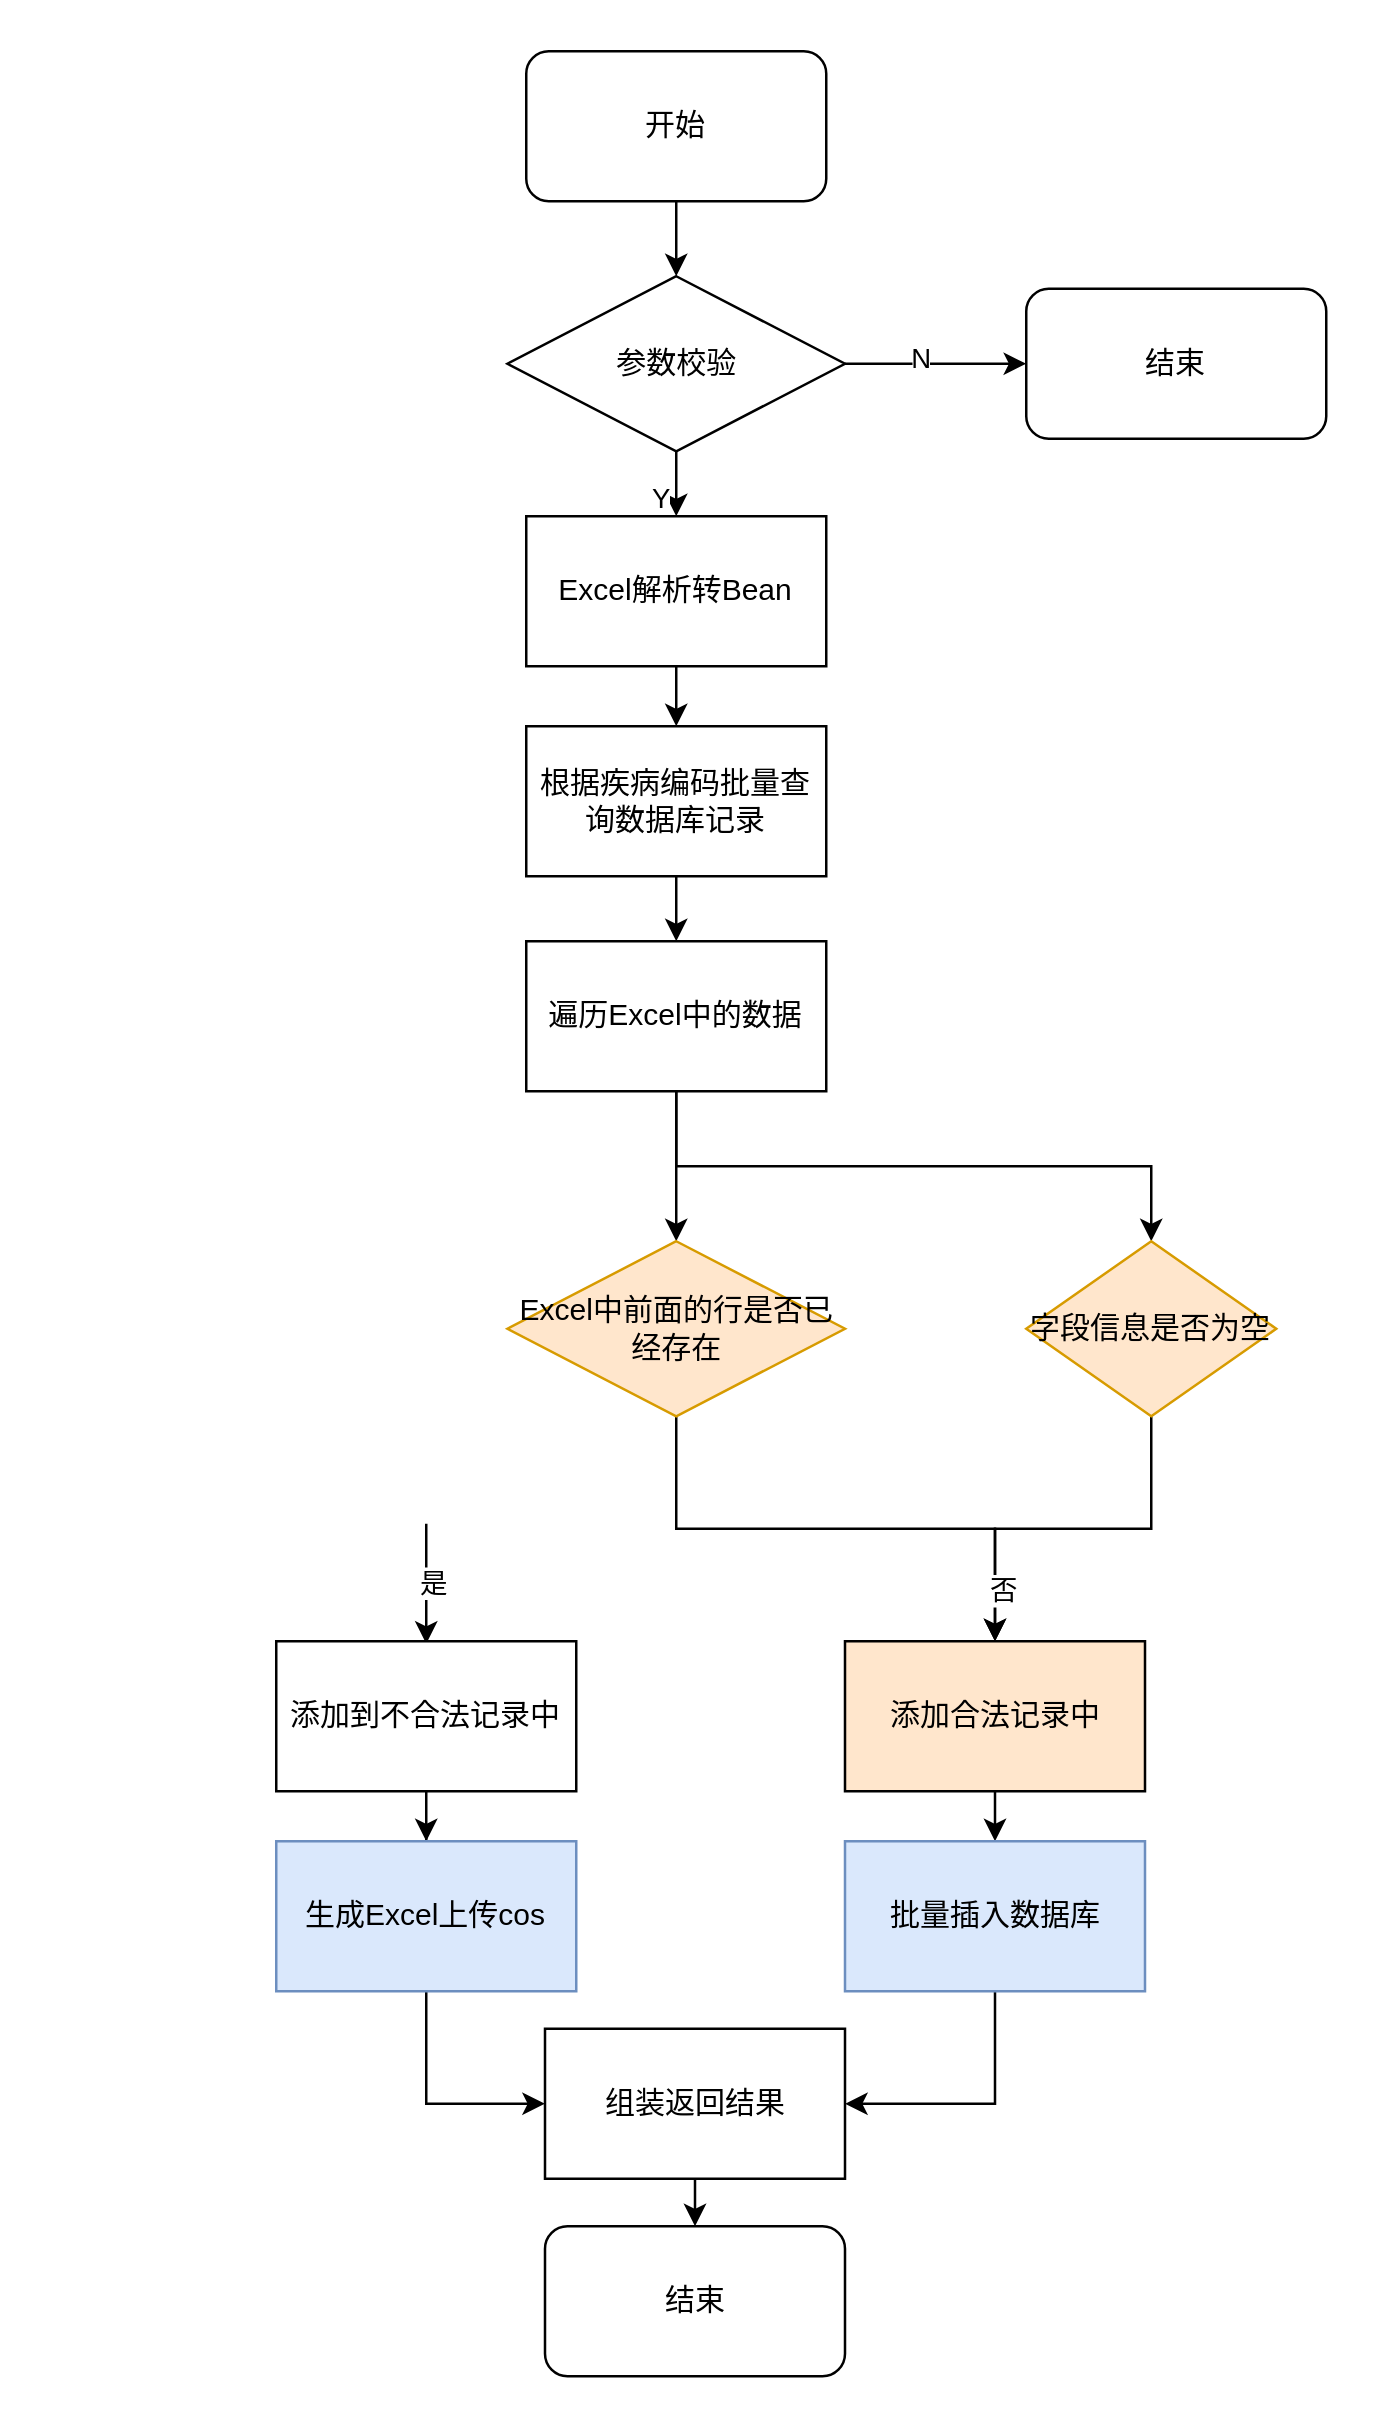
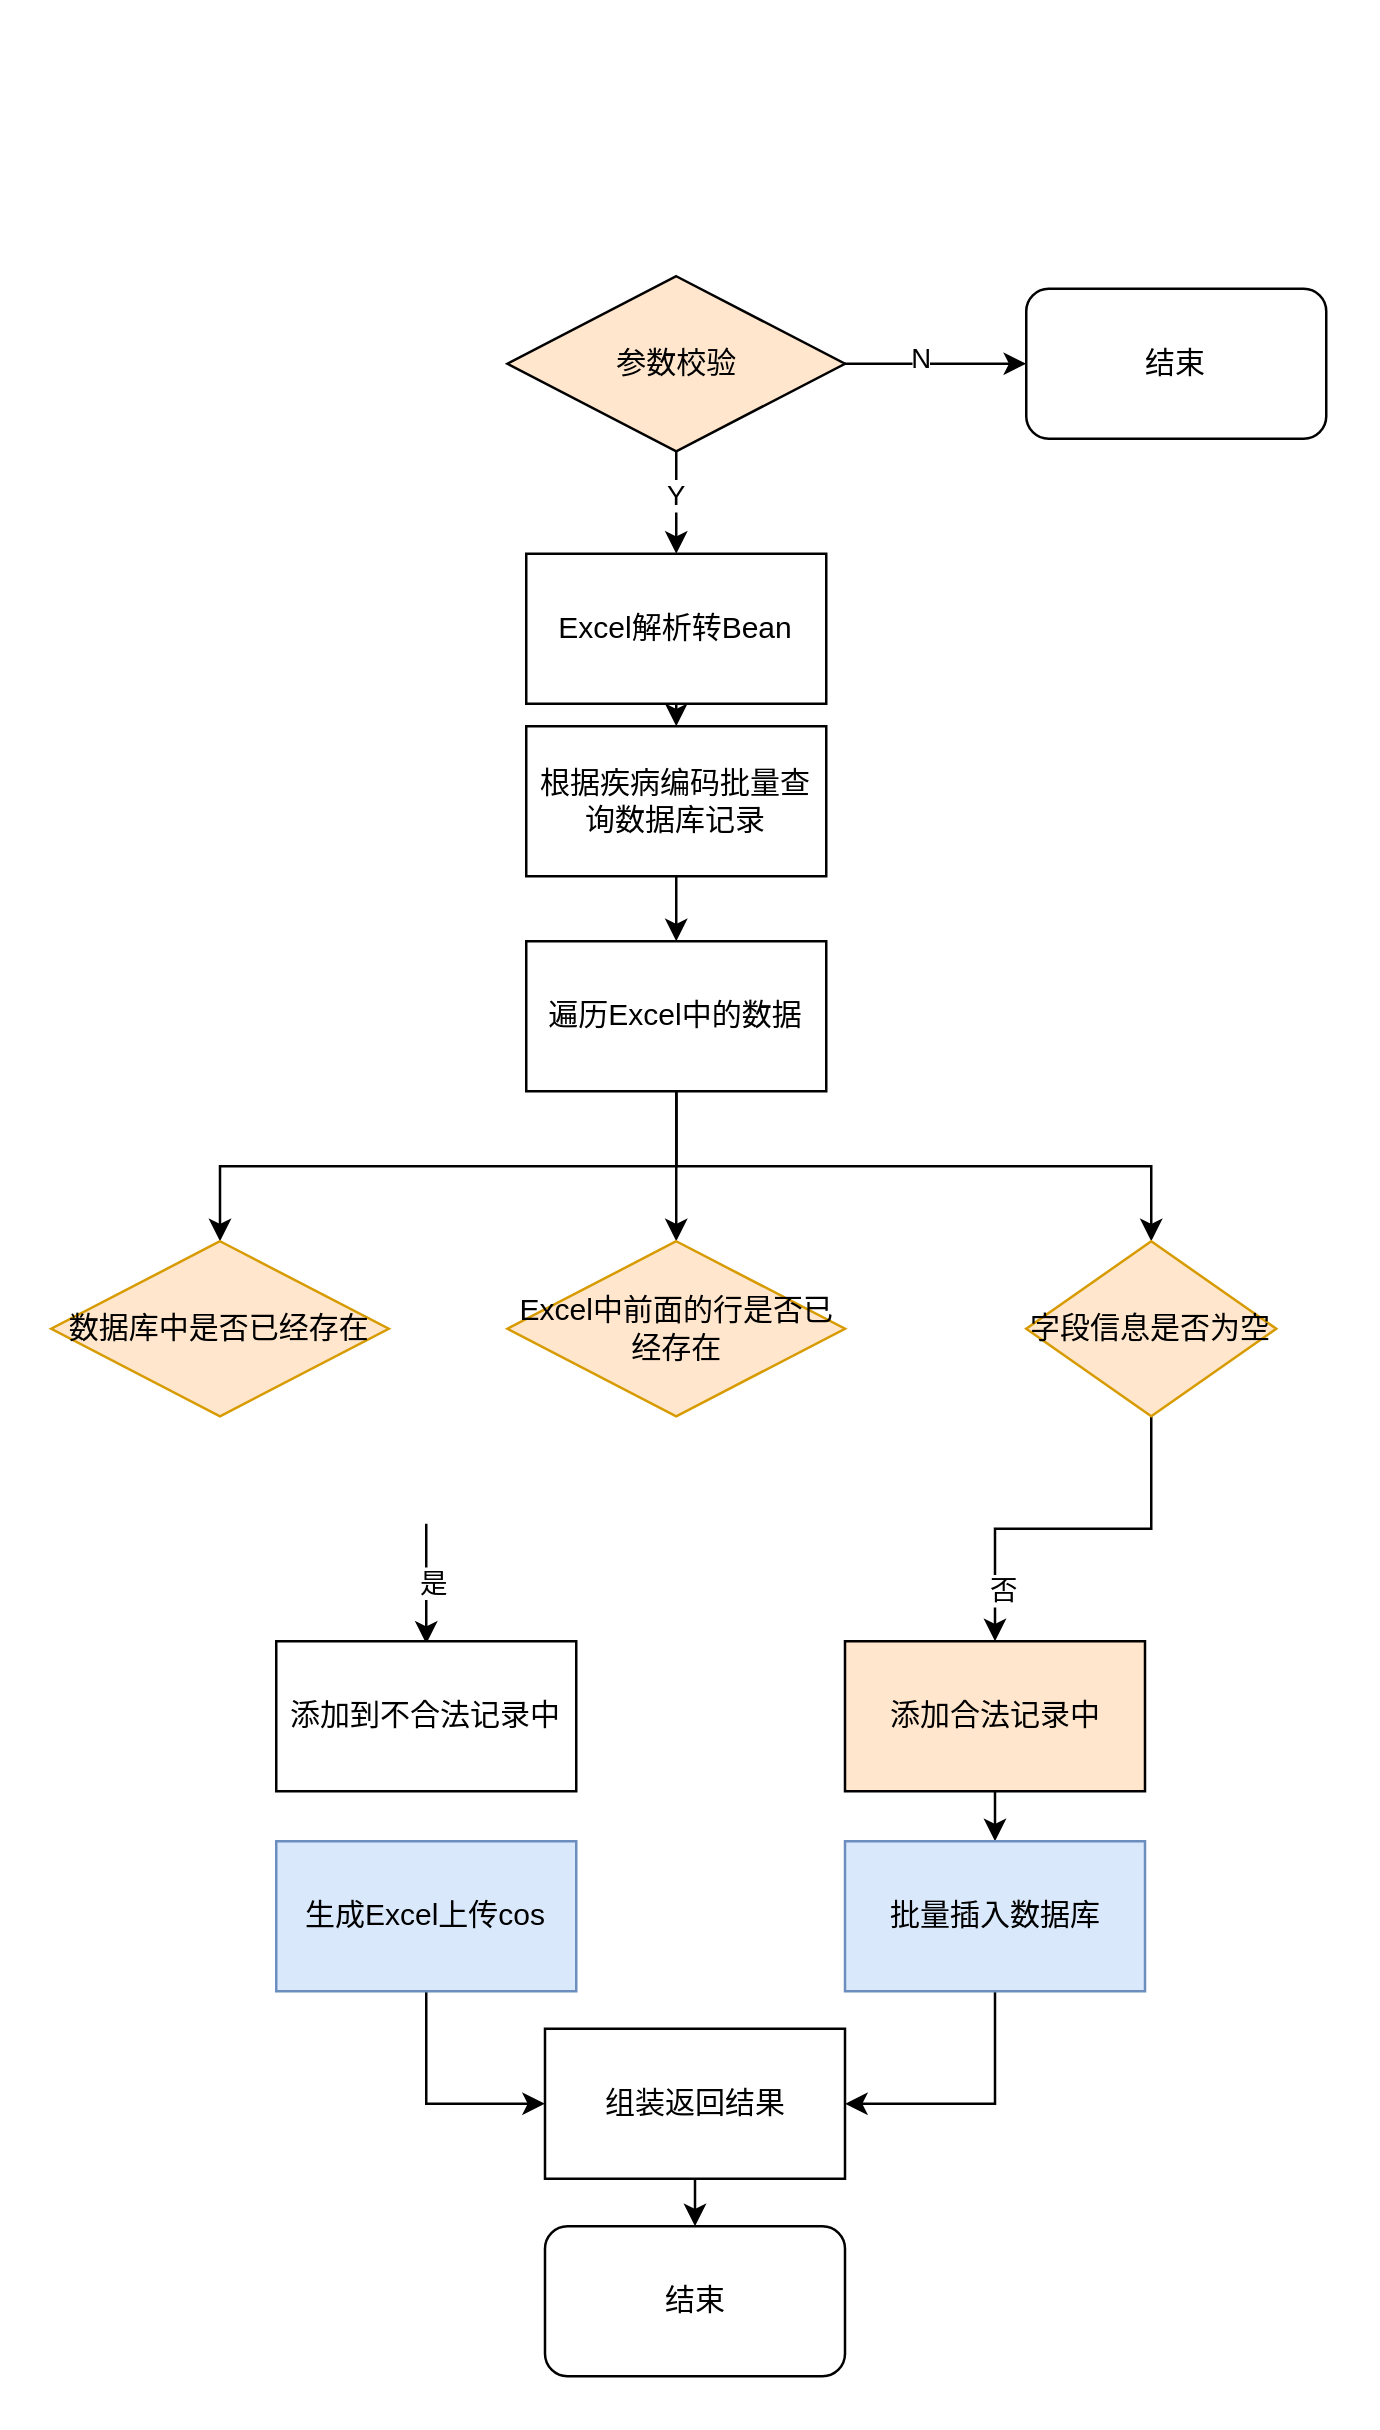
node "开始": removed
edge "开始" -> "参数校验": removed
node "参数校验": fillcolor #ffffff -> #ffe6cc
node "Excel解析转Bean": moved (676, 591) -> (676, 629)
edge "遍历Excel中的数据" -> "数据库中是否已经存在": added
node "数据库中是否已经存在": added
edge "Excel中前面的行是否已经存在" -> "添加合法记录中": removed
edge "添加到不合法记录中" -> "生成Excel上传cos": removed
